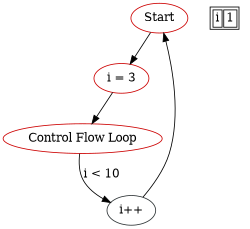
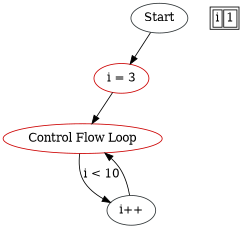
node "Start": color #cc0000 -> #2e3436
edge "i++" -> "Start": now "i++" -> "Control Flow Loop"
